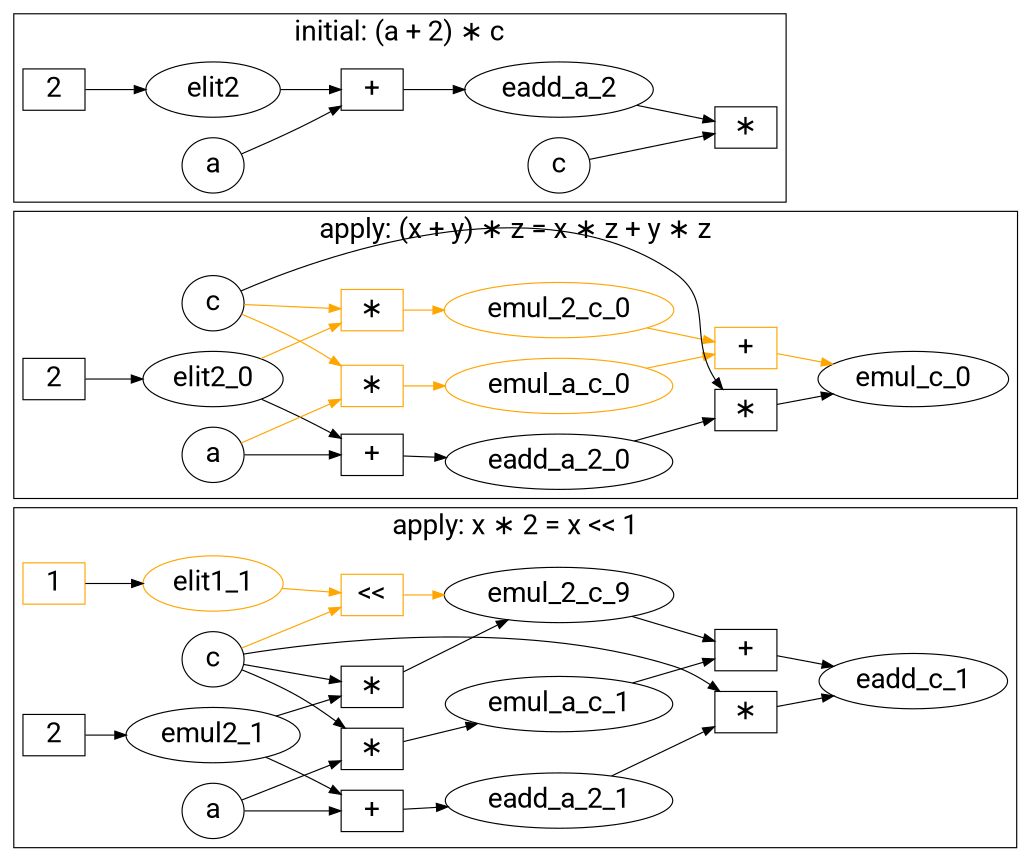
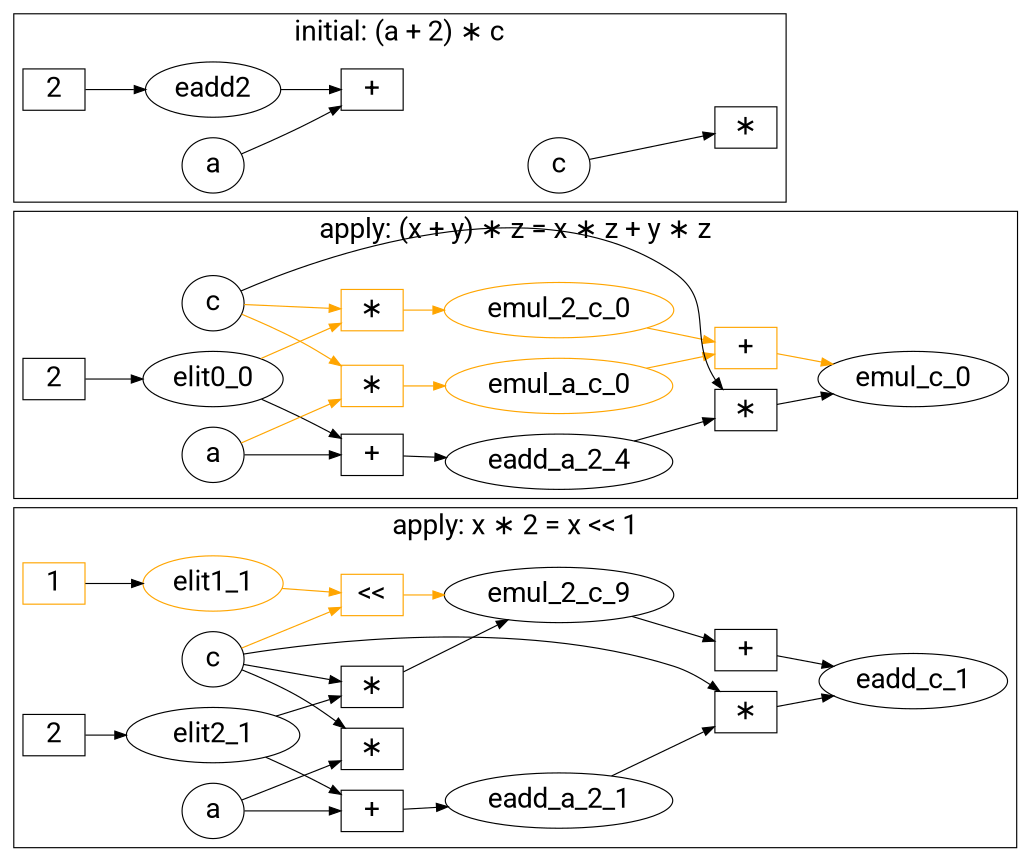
node "elit2": label "elit2" -> "eadd2"
node "eadd_a_2": removed
node "elit2_0": label "elit2_0" -> "elit0_0"
node "eadd_a_2_0": label "eadd_a_2_0" -> "eadd_a_2_4"
node "emul_a_c_1": removed
node "emul2_1": label "emul2_1" -> "elit2_1"
